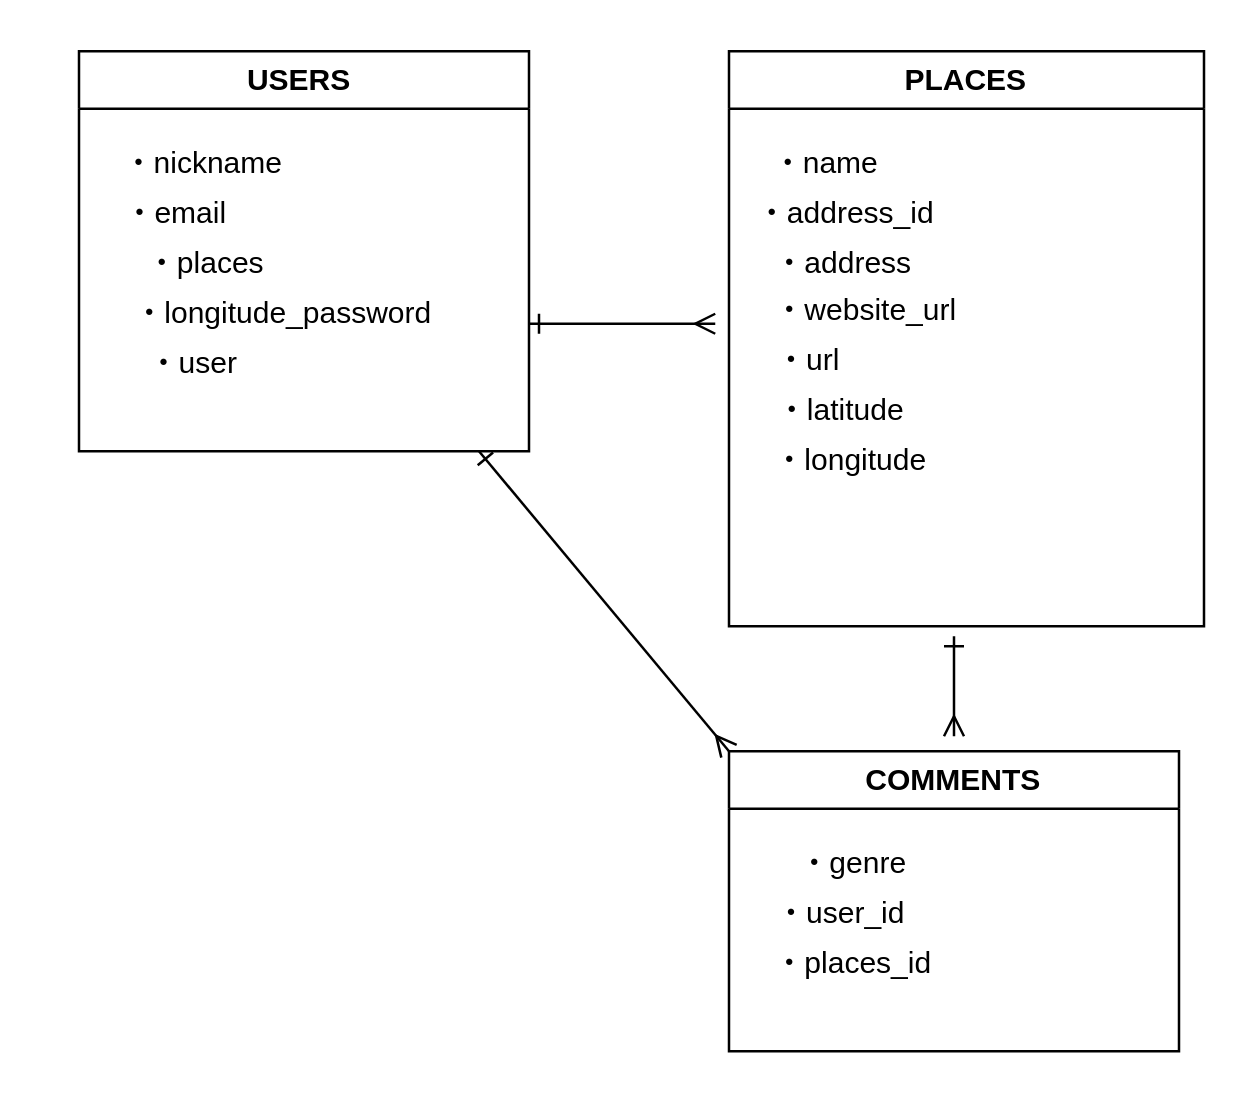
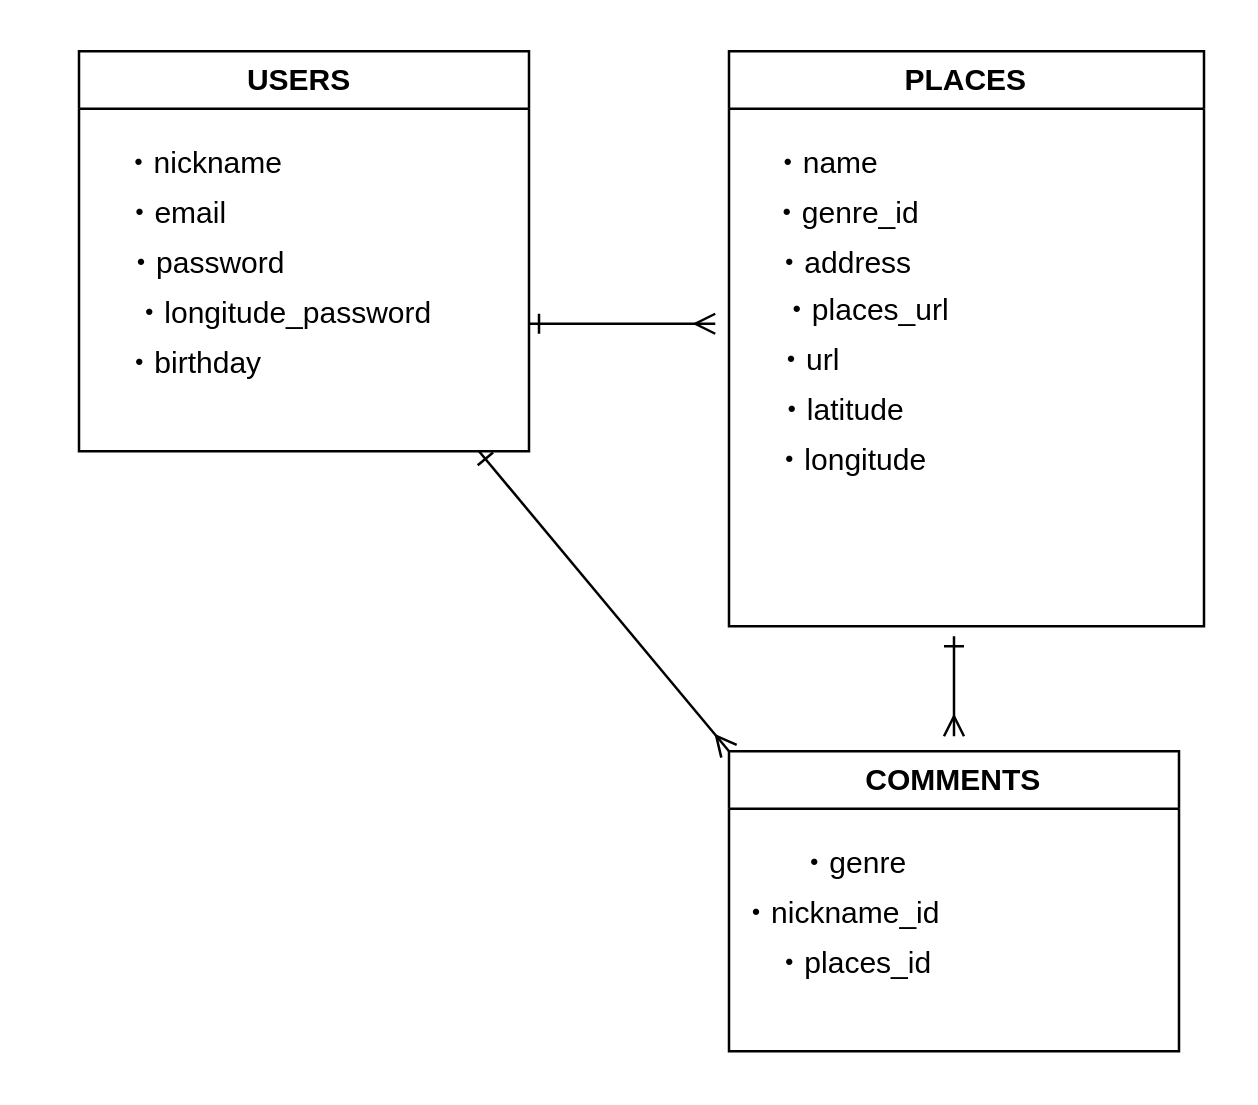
node "・address_id": label "・address_id" -> "・genre_id"
node "・places": label "・places" -> "・password"
node "・website_url": label "・website_url" -> "・places_url"
node "・user": label "・user" -> "・birthday"
node "・user_id": label "・user_id" -> "・nickname_id"
